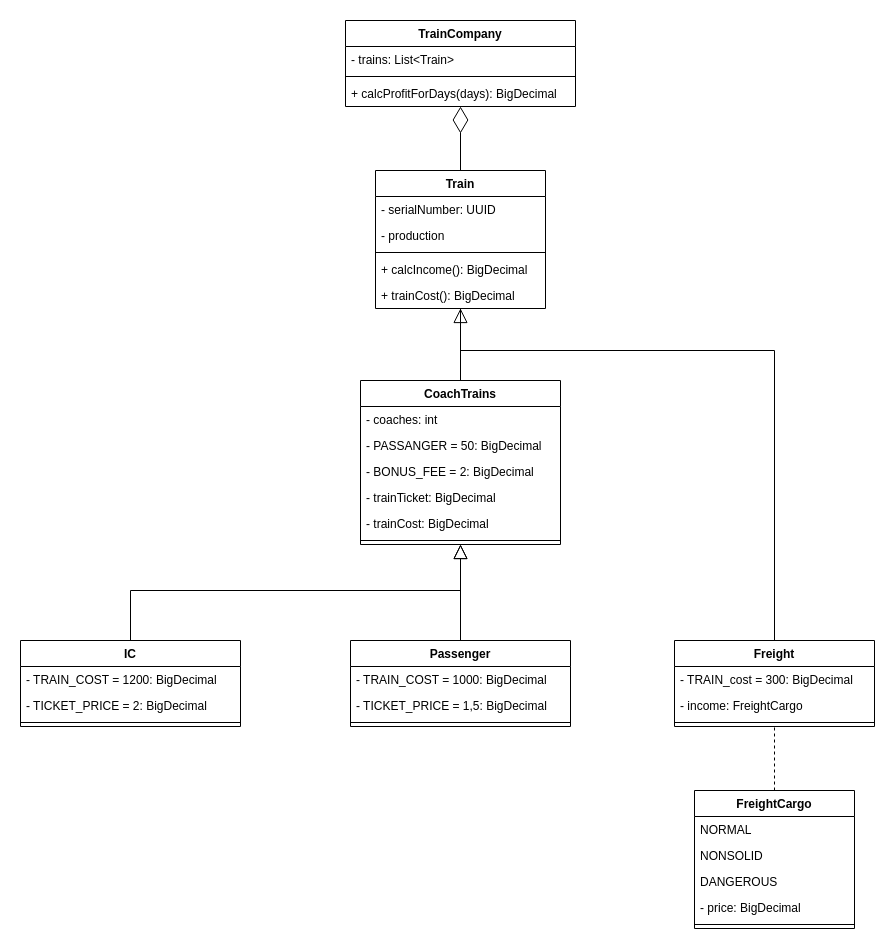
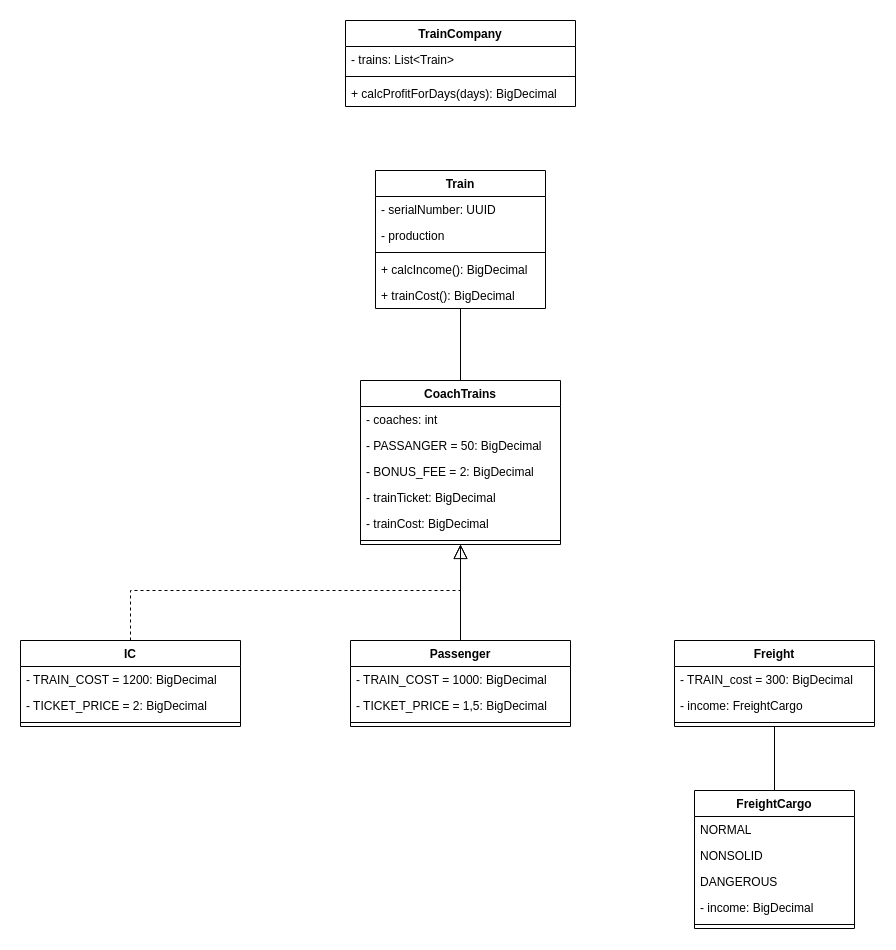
edge "Train" -> "TrainCompany": removed
edge "Freight" -> "Train": removed
edge "IC" -> "CoachTrains": style solid -> dashed
edge "Passenger" -> "CoachTrains": arrowhead block -> open
edge "Freight" -- "FreightCargo": style dashed -> solid
node "- price: BigDecimal": label "- price: BigDecimal" -> "- income: BigDecimal"
